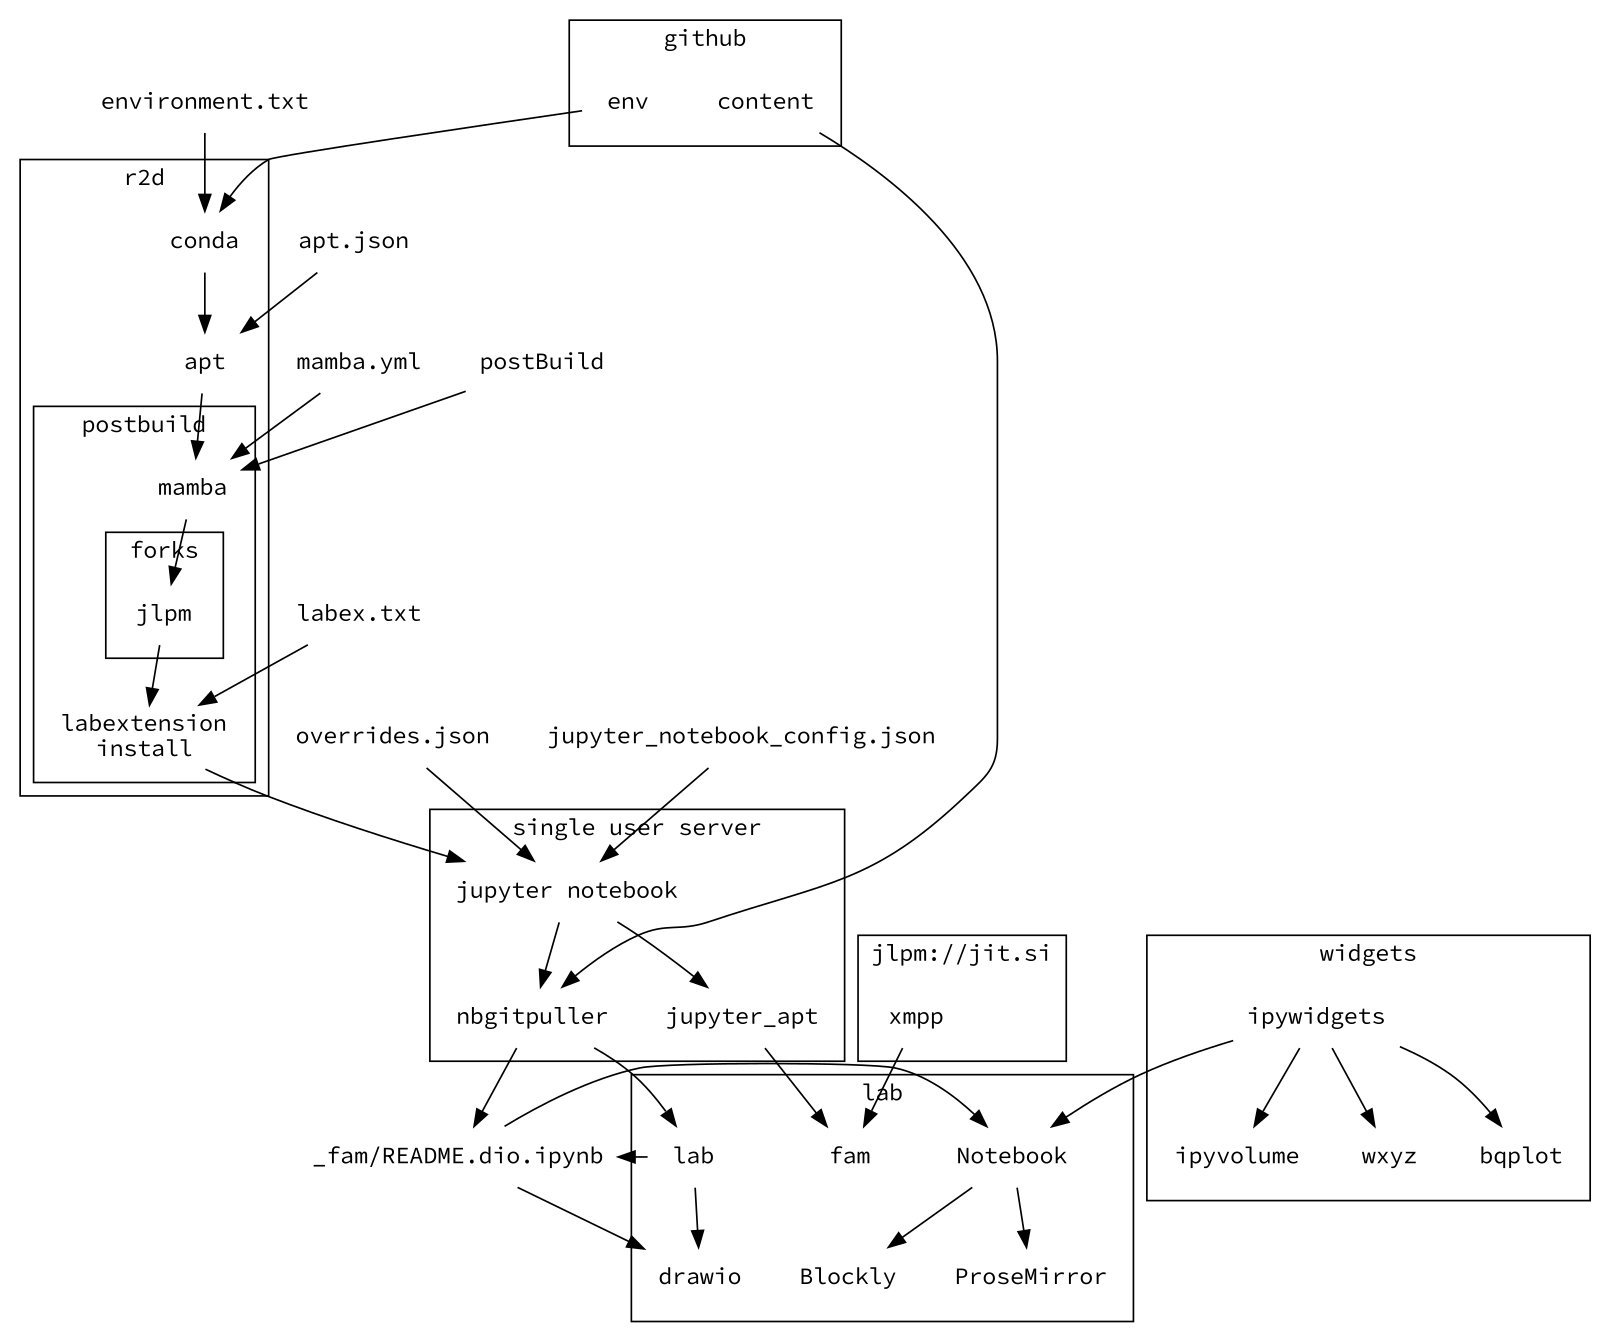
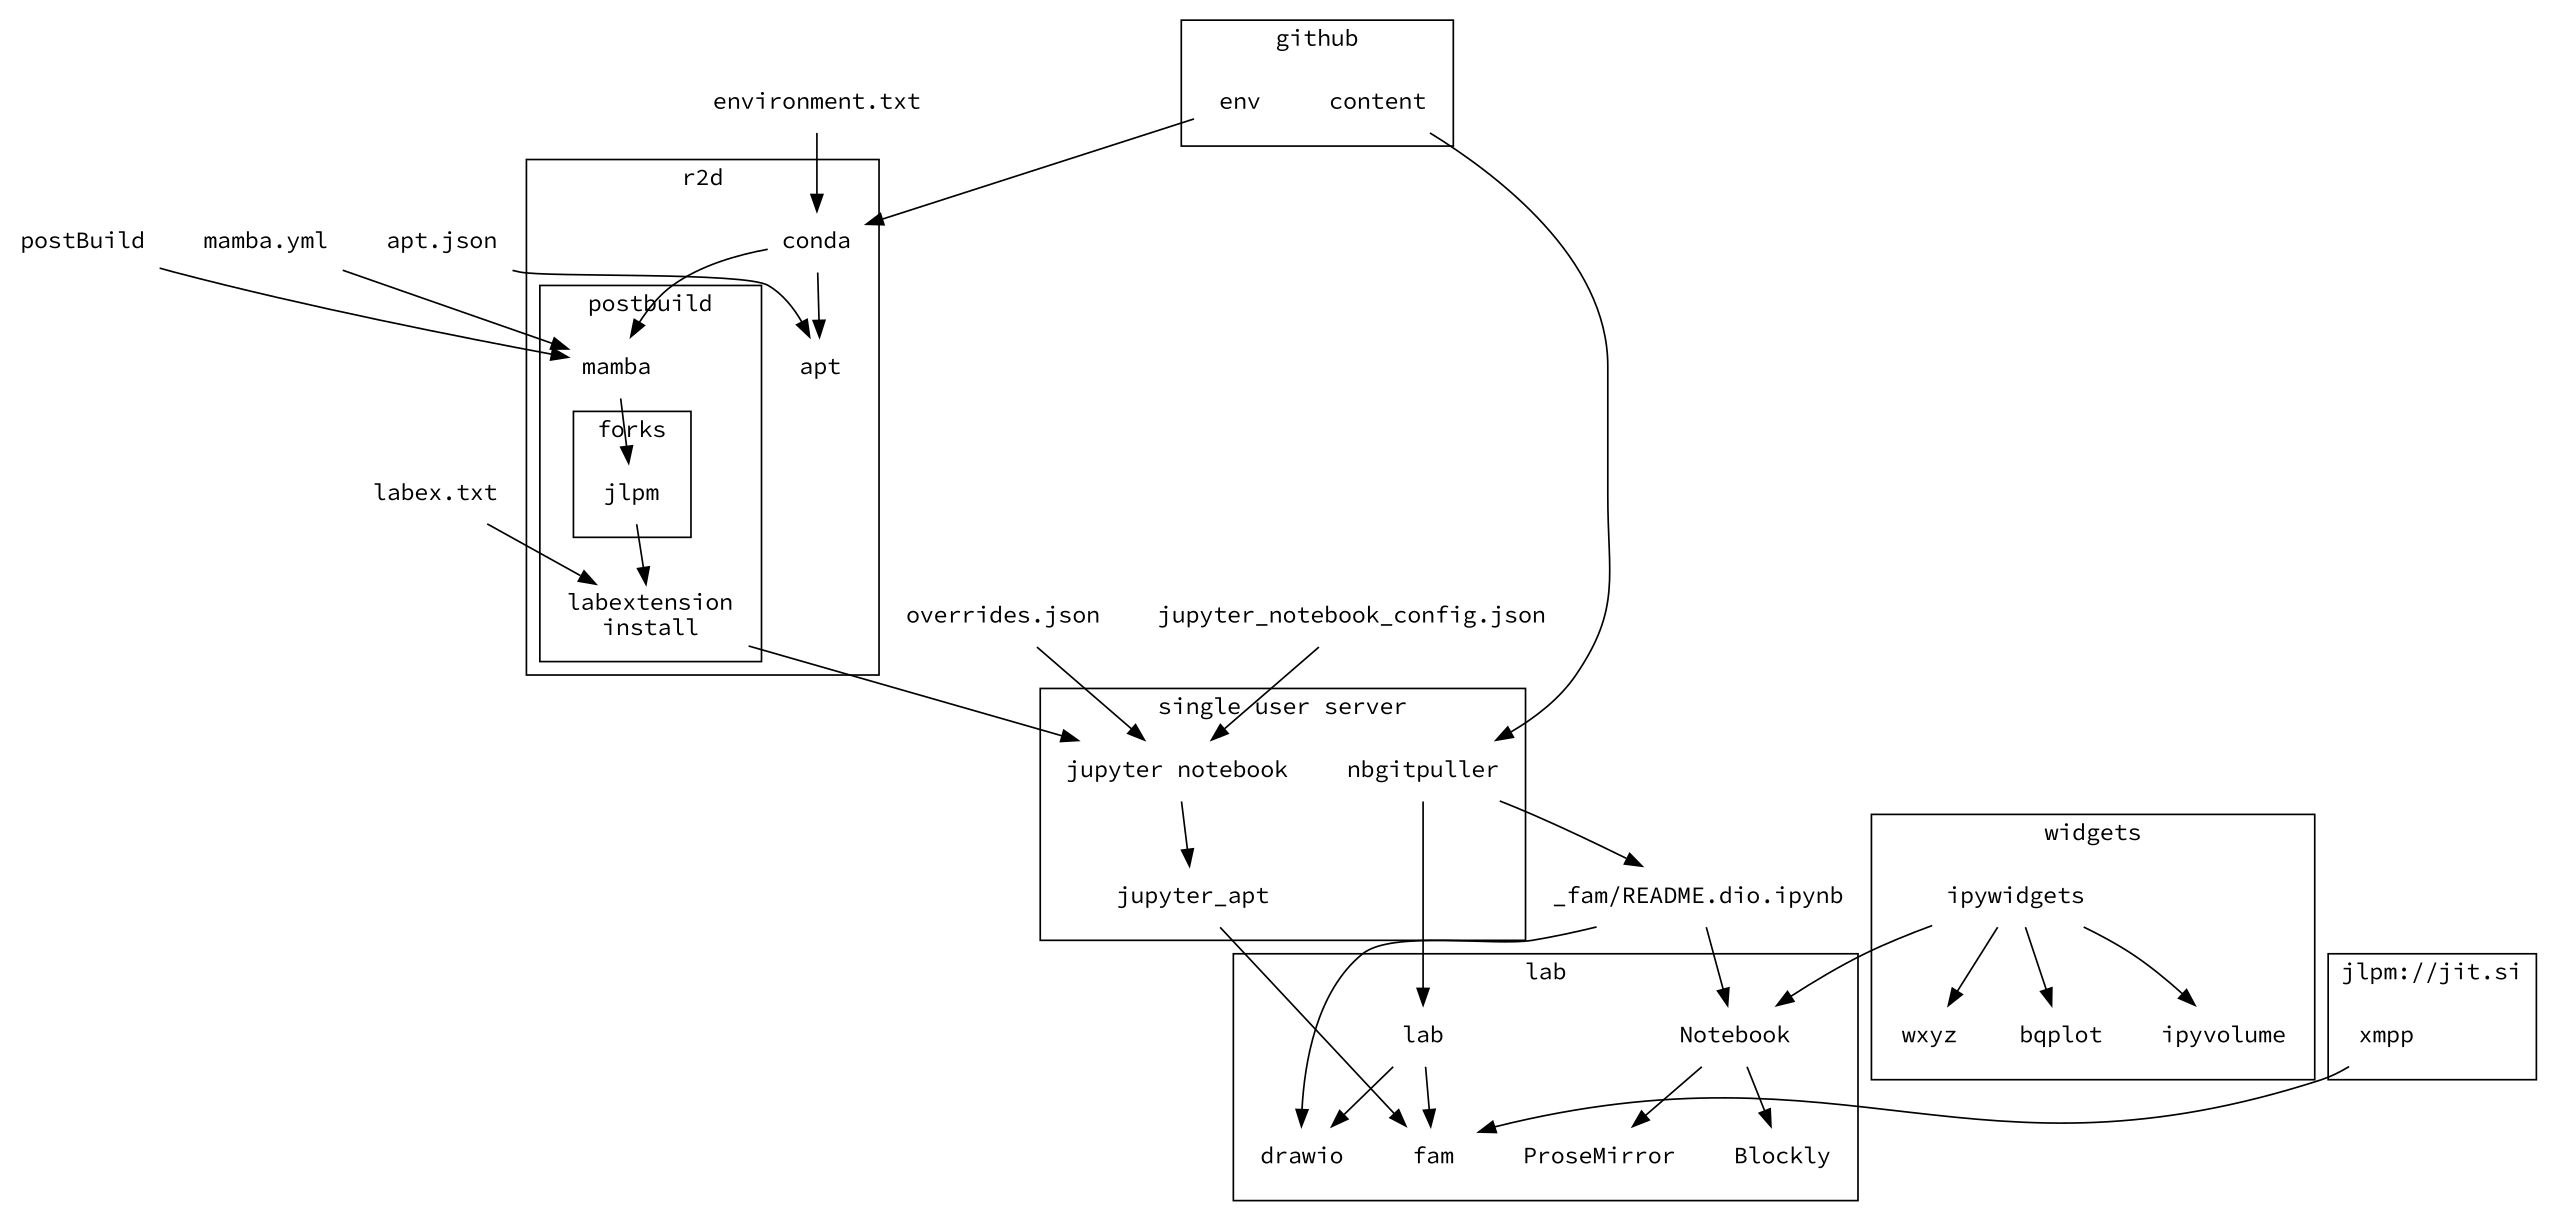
edge "apt" -> "mamba": now "conda" -> "mamba"
edge "jupyter notebook" -> "nbgitpuller": removed
edge "lab" -> "_fam/README.dio.ipynb": now "lab" -> "fam"
